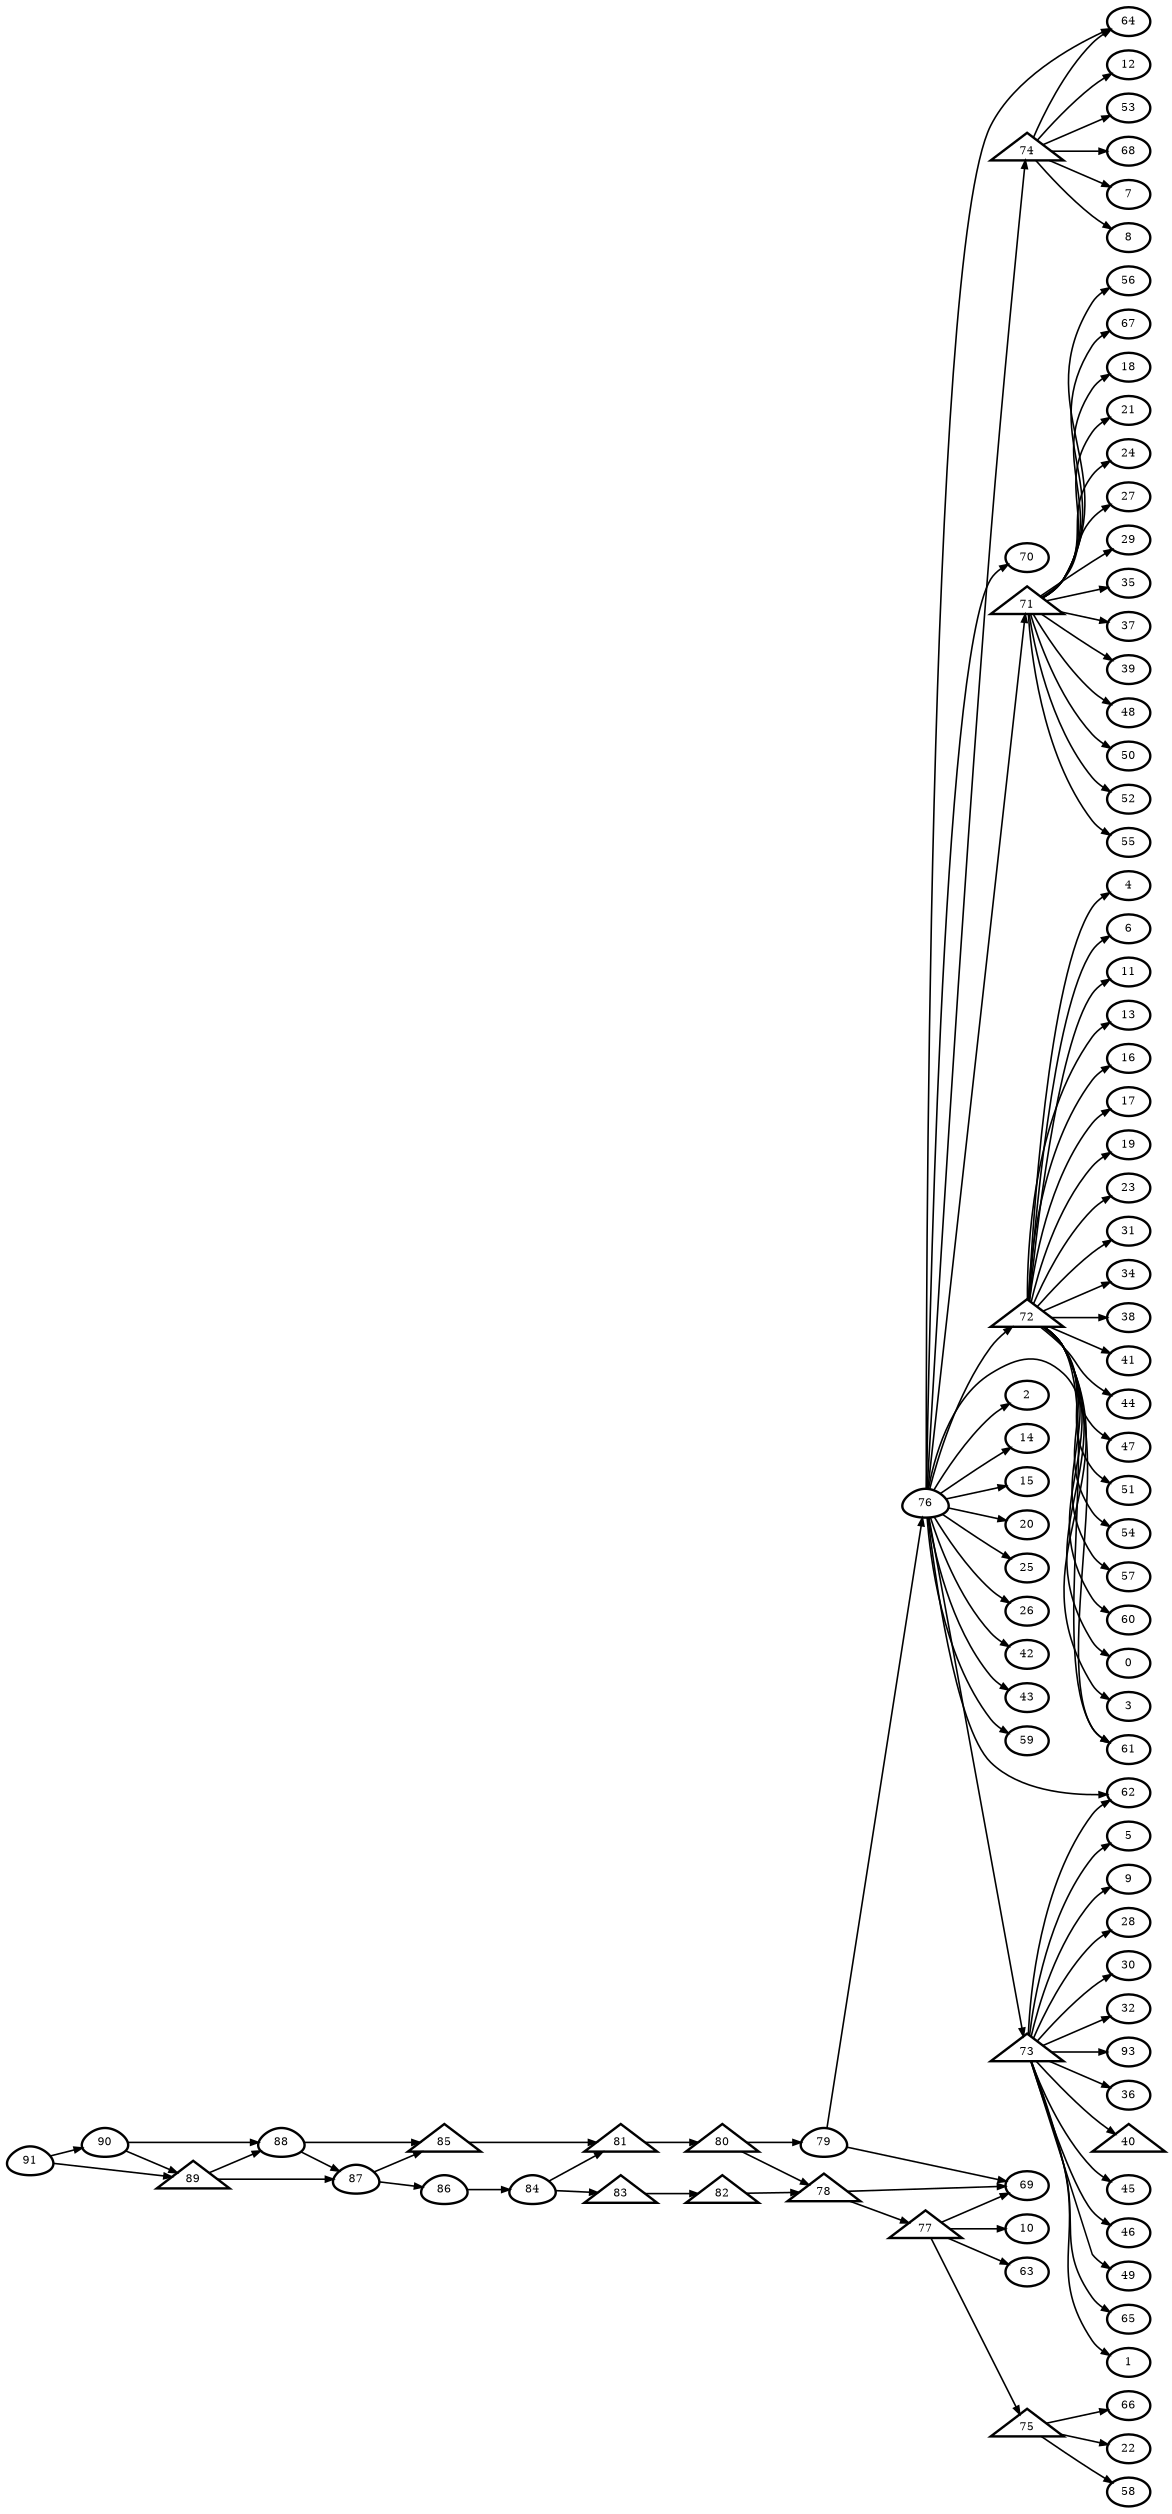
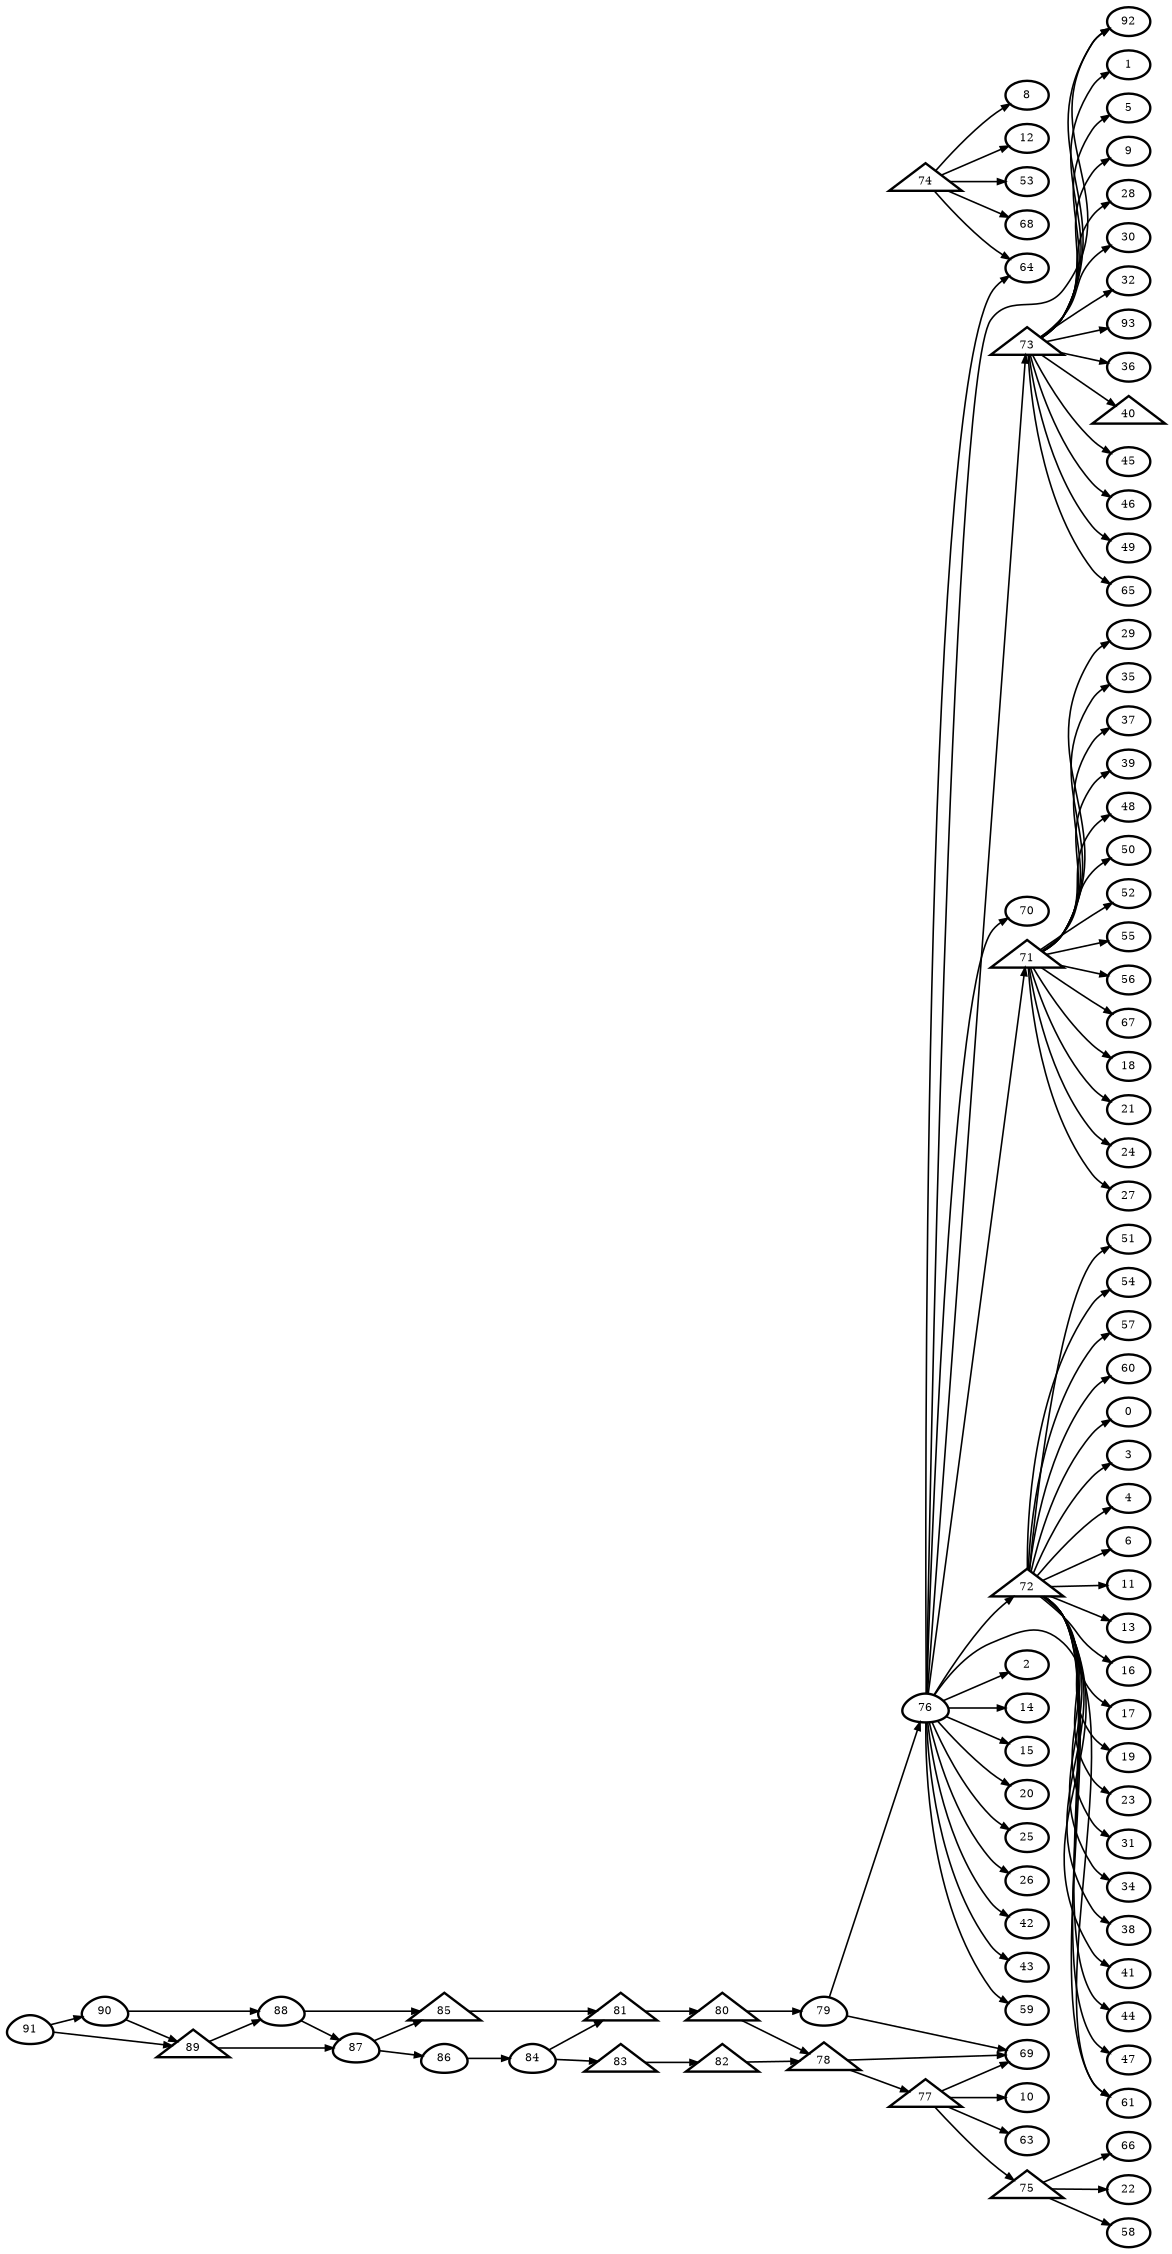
node "7": removed
edge "76" -> "74": removed
node "62": label "62" -> "92"
